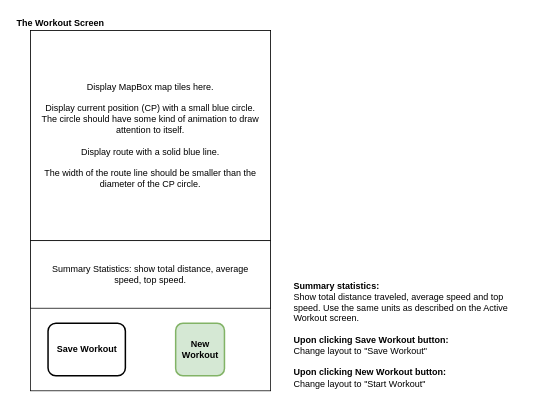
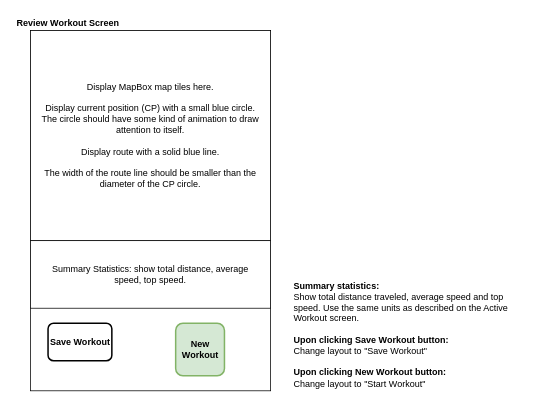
node "The Workout Screen": label "The Workout Screen" -> "Review Workout Screen"
node "Save Workout": size 77x53 -> 64x38
